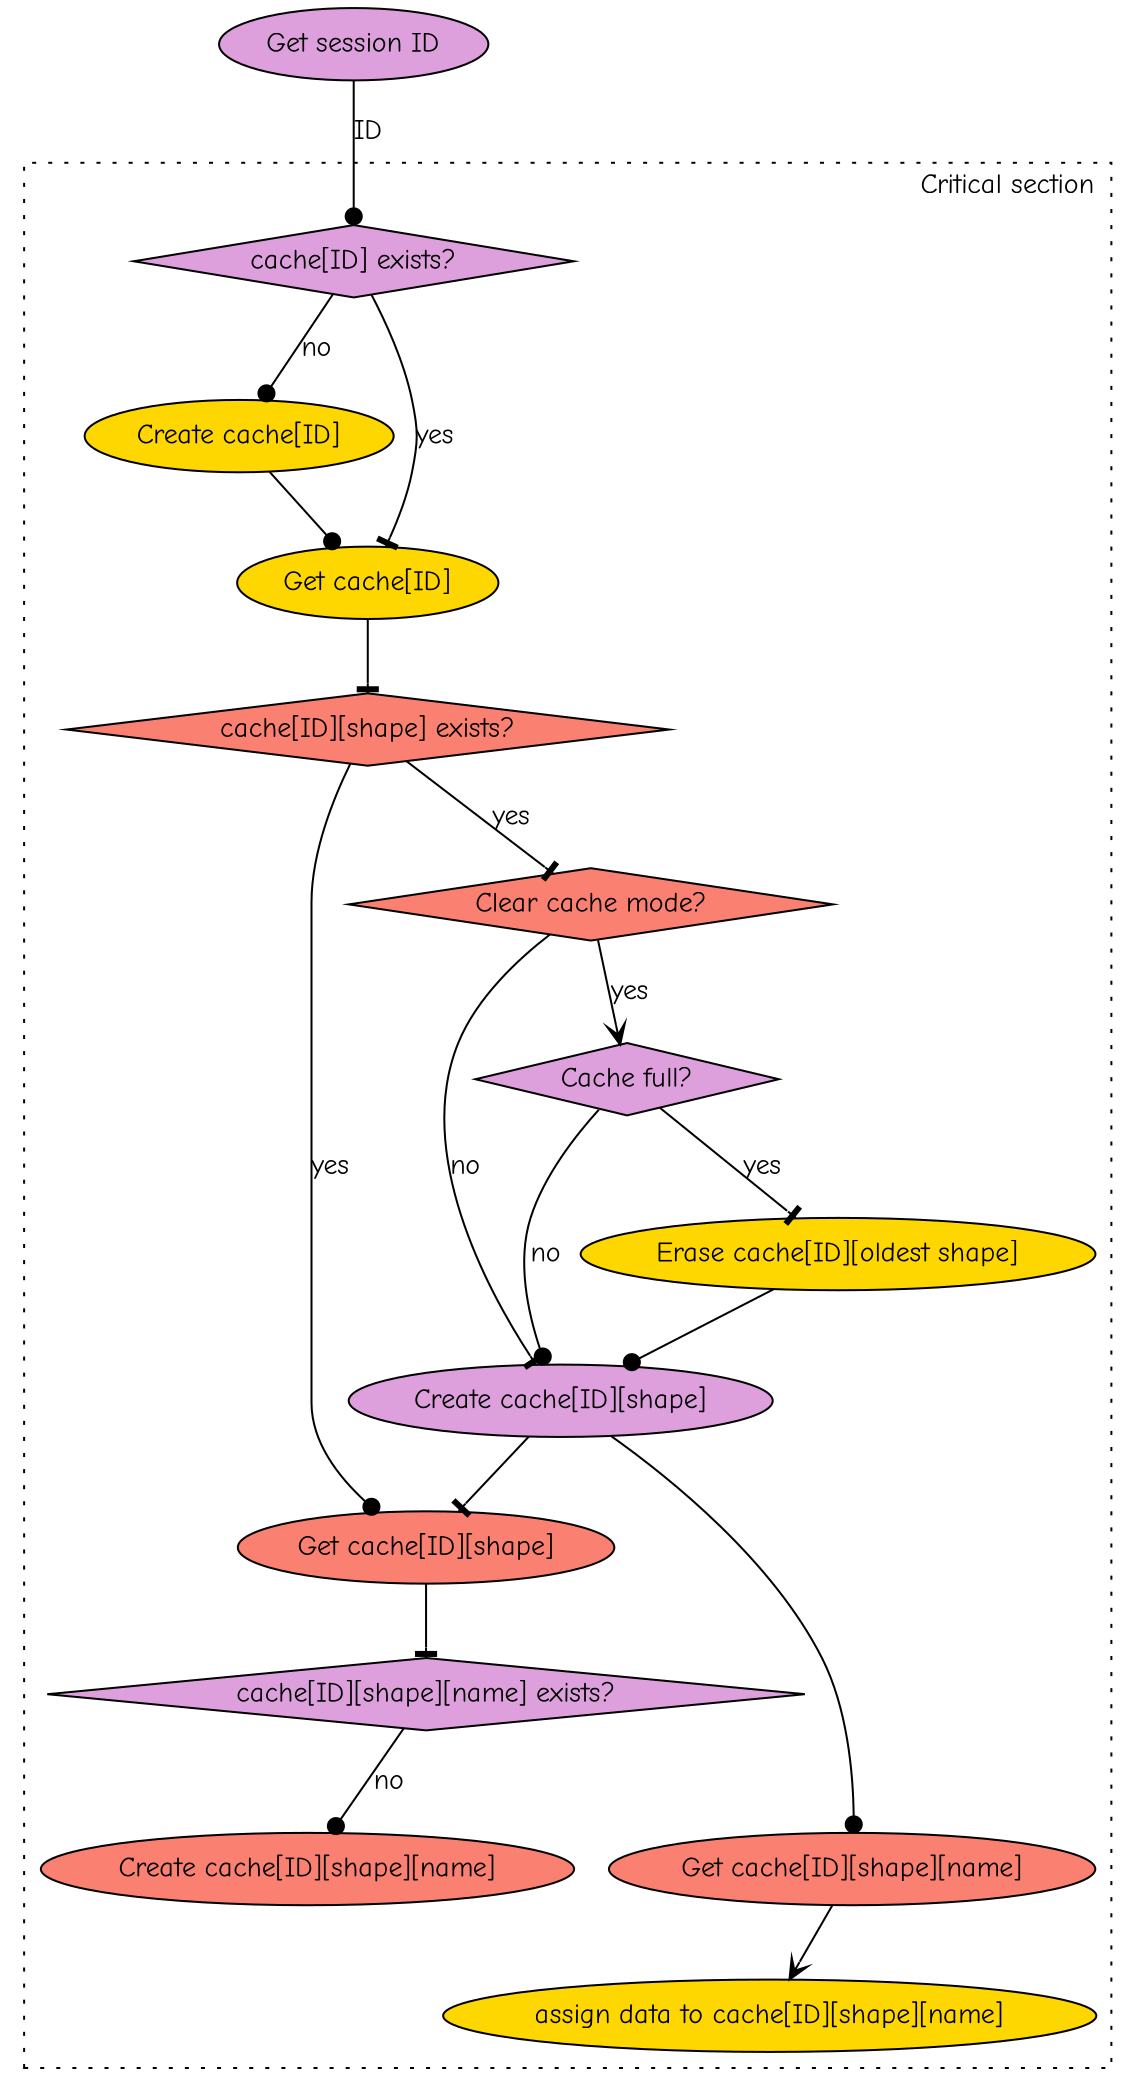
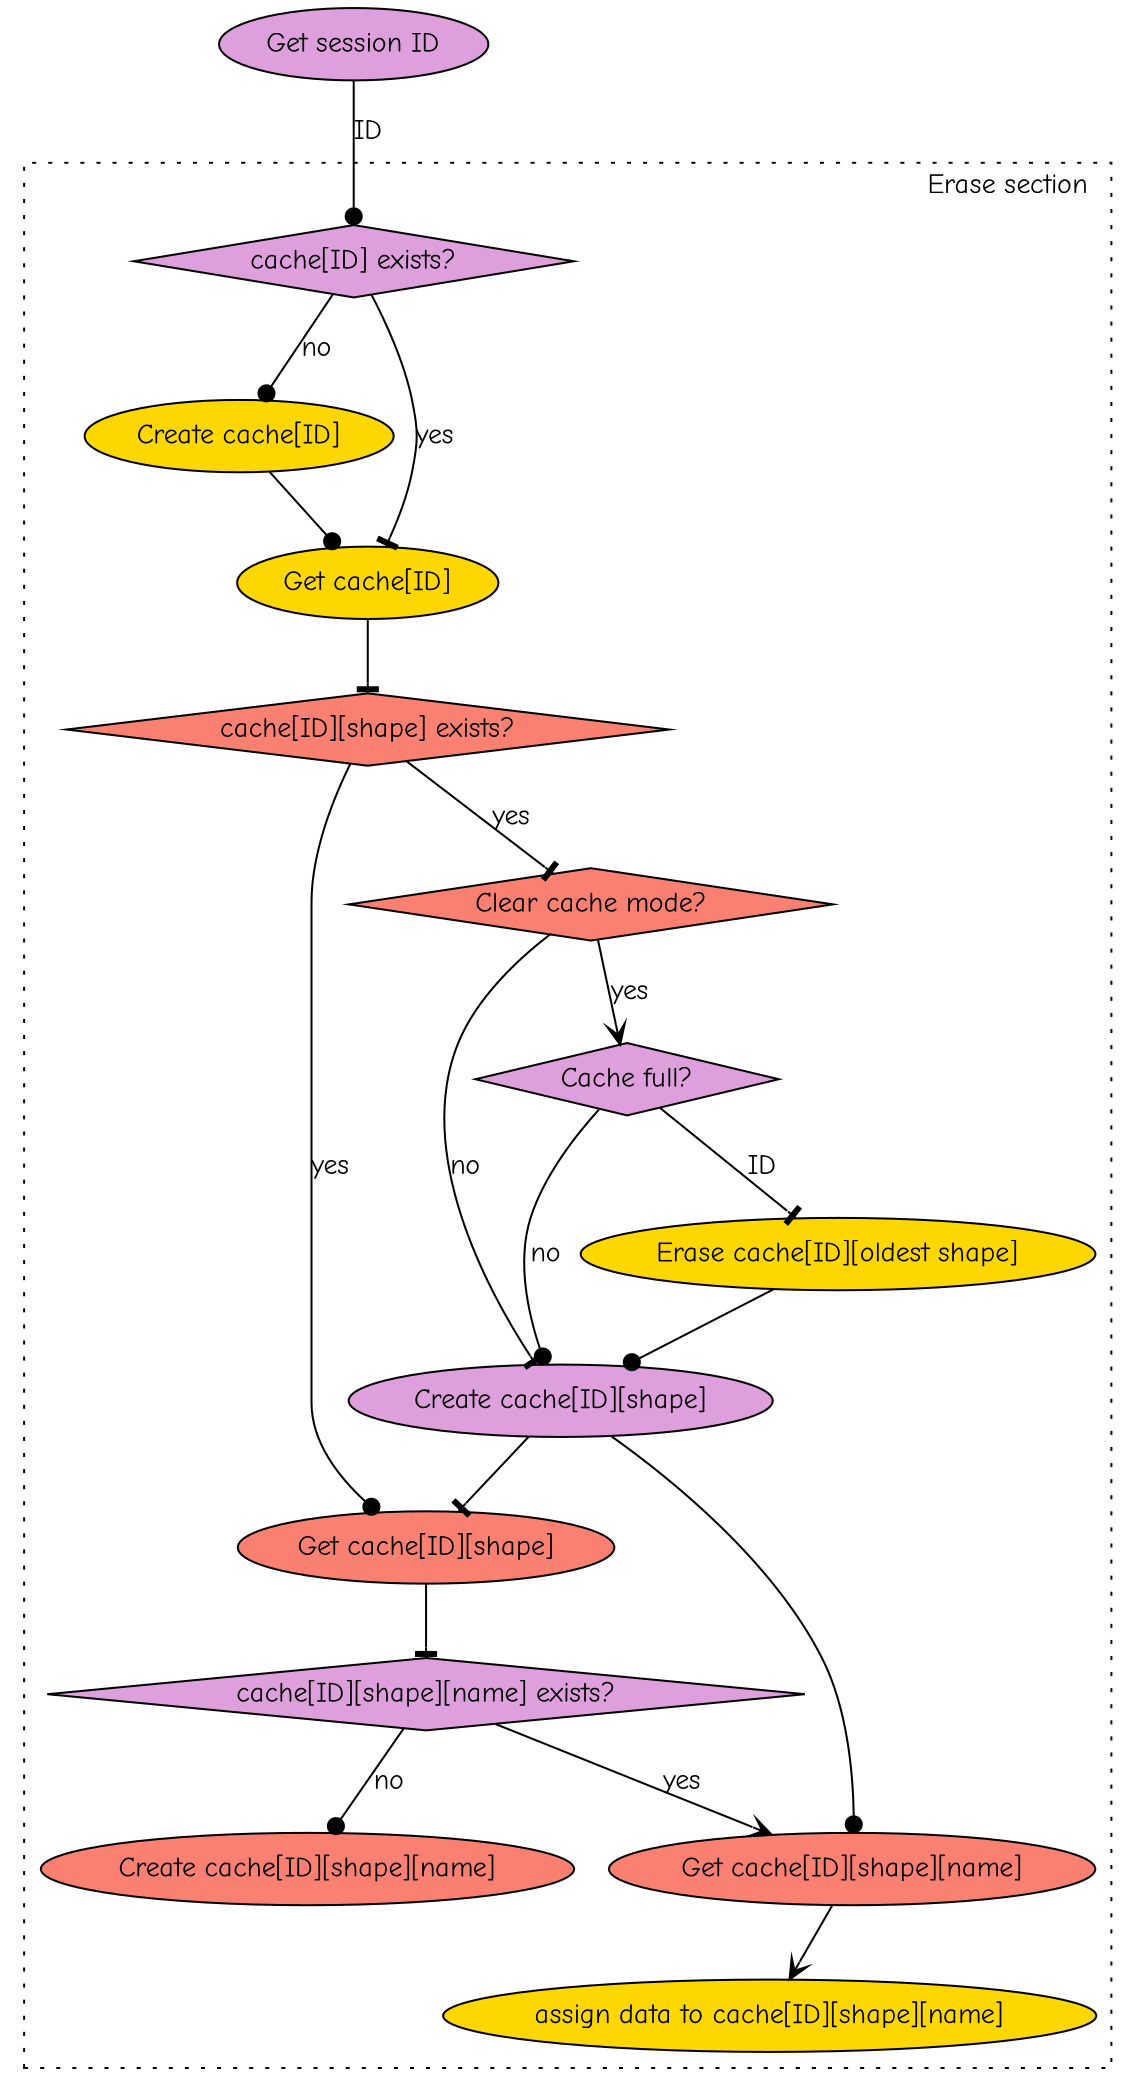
cluster "Critical section": label "Critical section" -> "Erase section"
edge "Cache full?" -> "Erase cache[ID][oldest shape]": label "yes" -> "ID"
edge "cache[ID][shape][name] exists?" -> "Get cache[ID][shape][name]": added, label "yes"
